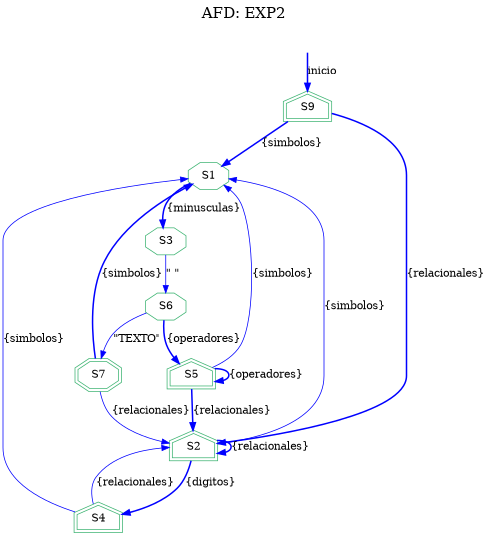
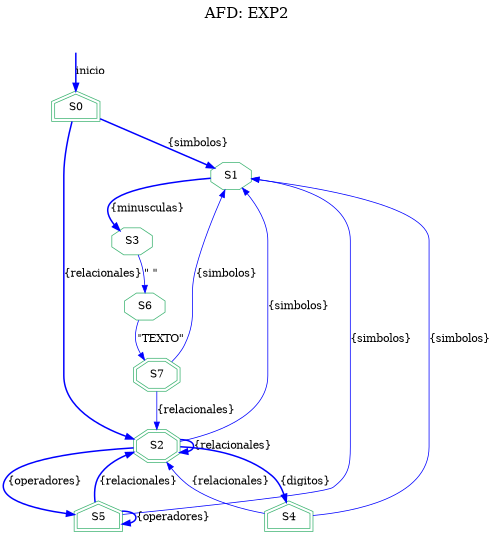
node "S9": label "S9" -> "S0"
edge "S7" -> "S1": style bold -> solid
edge "S6" -> "S5": now "S2" -> "S5"
node "S2": shape house -> octagon
